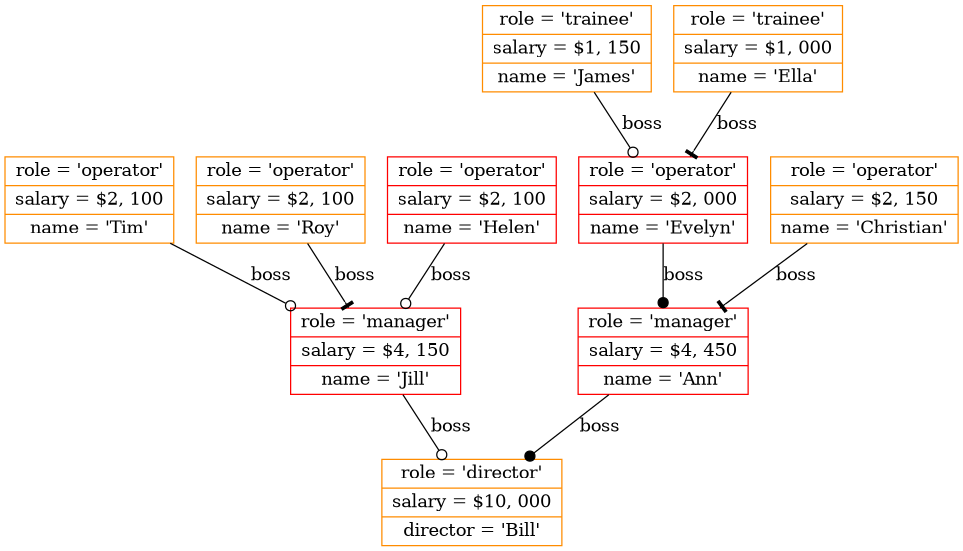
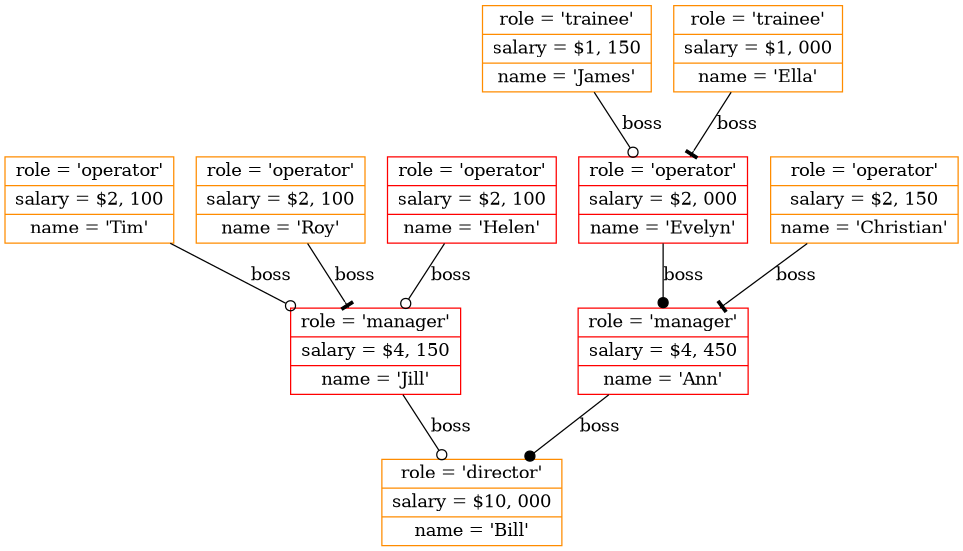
node "role = 'director'": text "director = 'Bill'" -> "name = 'Bill'"
